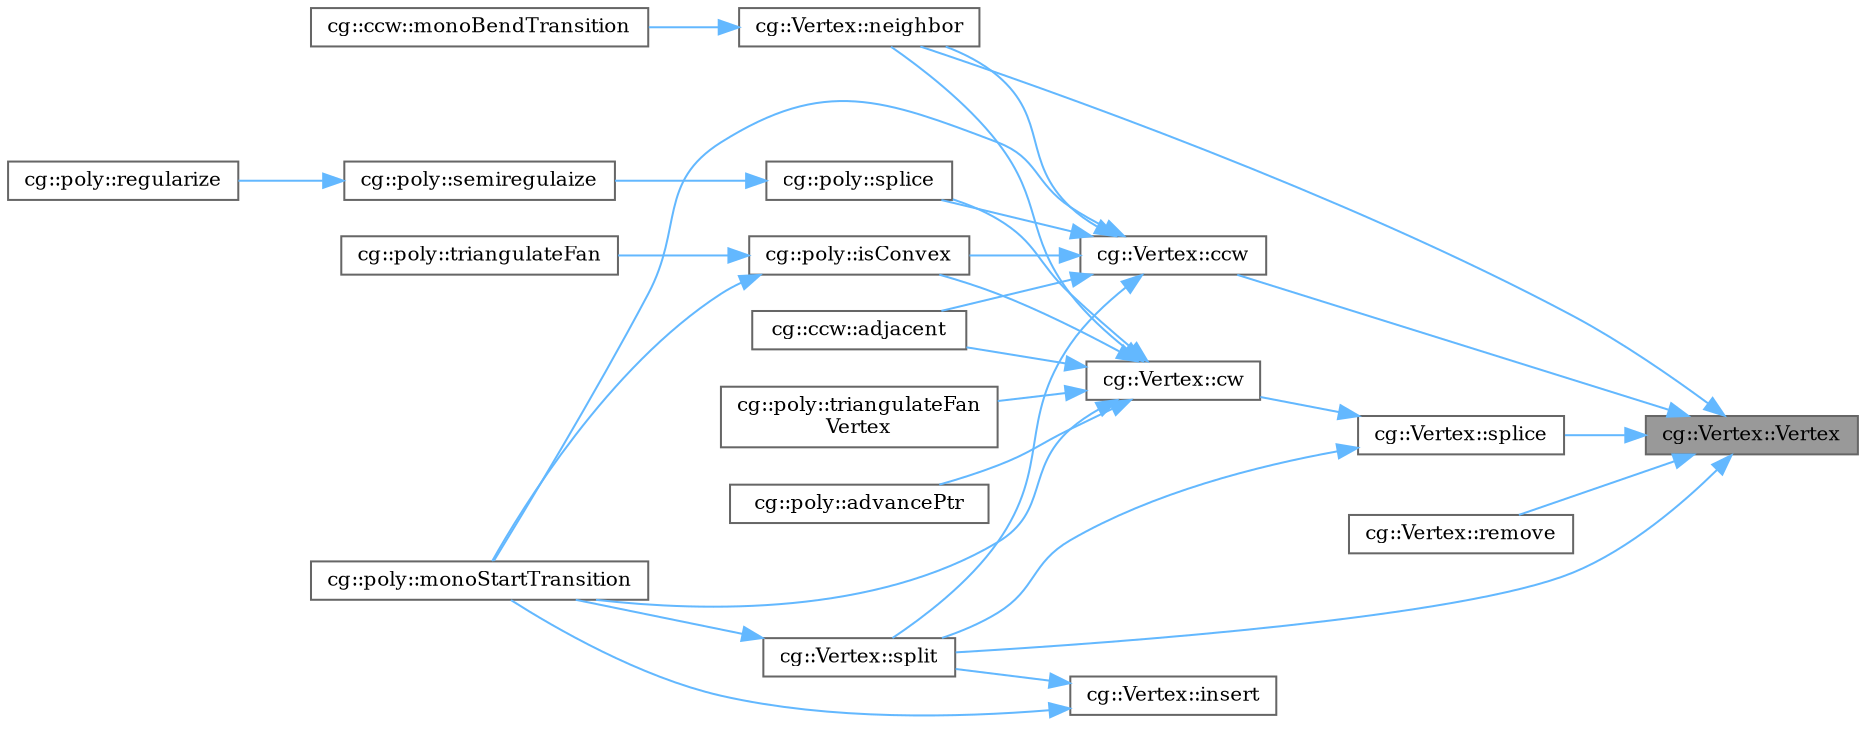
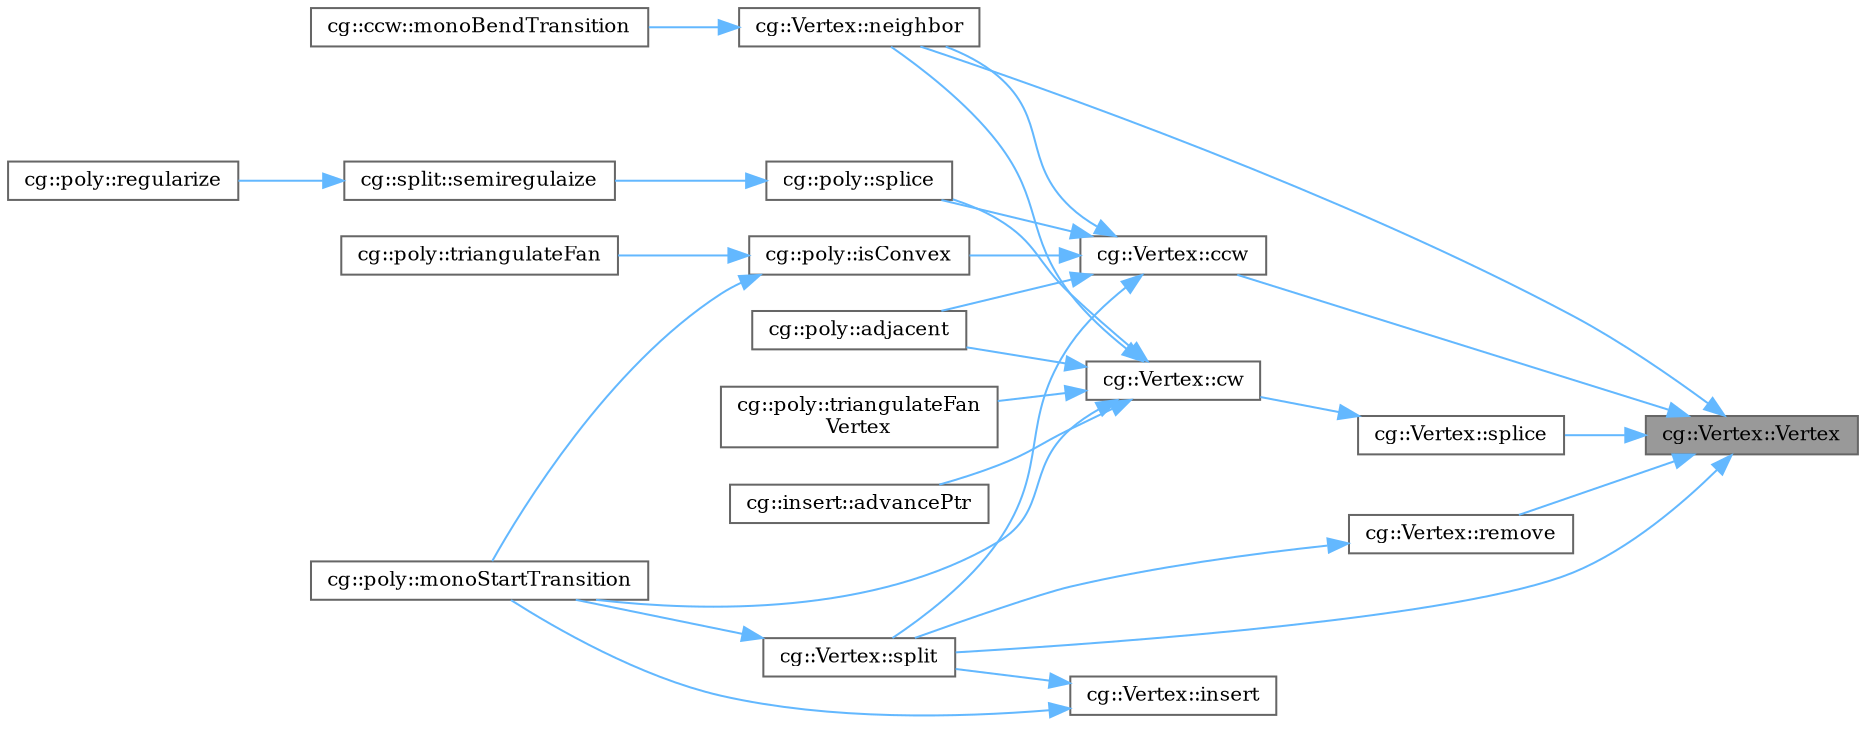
edge "cg::poly::monoStartTransition" -> "cg::Vertex::ccw": removed
node "cg::poly::semiregulaize": label "cg::poly::semiregulaize" -> "cg::split::semiregulaize"
edge "cg::poly::isConvex" -> "cg::Vertex::cw": removed
node "cg::ccw::adjacent": label "cg::ccw::adjacent" -> "cg::poly::adjacent"
node "cg::poly::advancePtr": label "cg::poly::advancePtr" -> "cg::insert::advancePtr"
edge "cg::Vertex::split" -> "cg::Vertex::splice": now "cg::Vertex::split" -> "cg::Vertex::remove"
